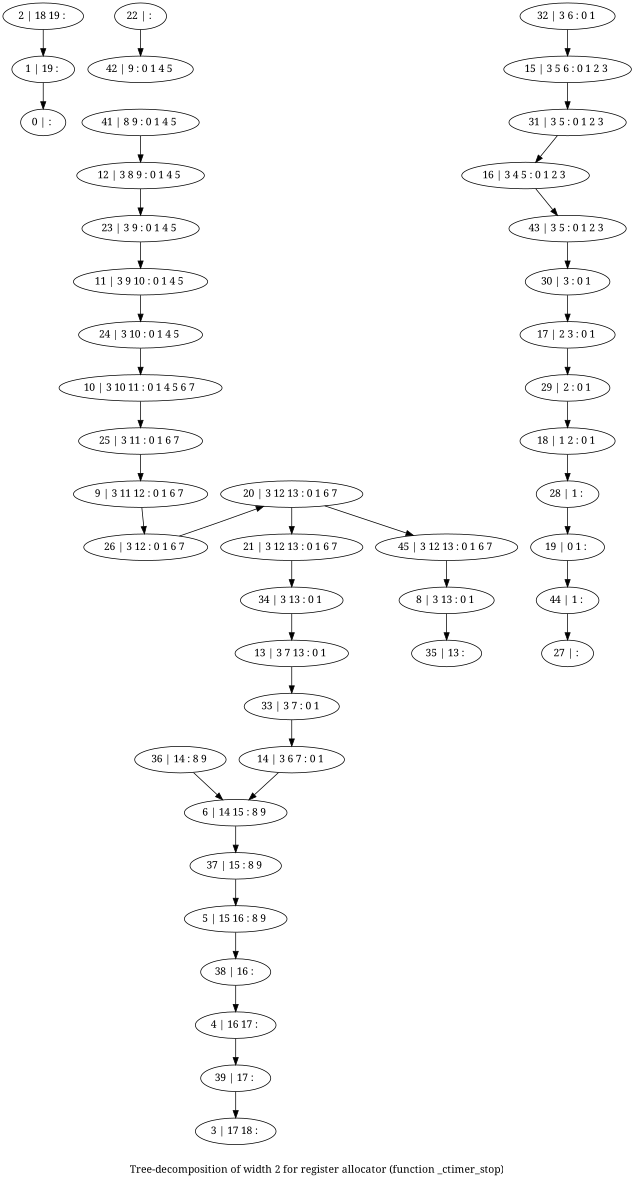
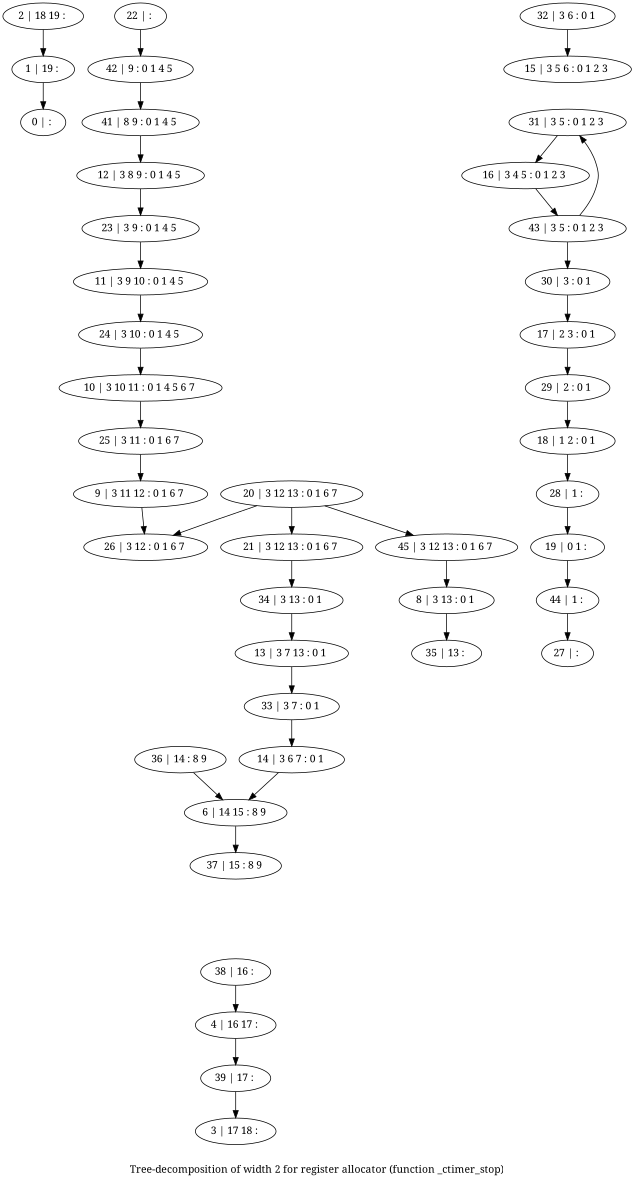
edge "42 | 9 : 0 1 4 5" -> "41 | 8 9 : 0 1 4 5": added
edge "15 | 3 5 6 : 0 1 2 3" -> "31 | 3 5 : 0 1 2 3": now "43 | 3 5 : 0 1 2 3" -> "31 | 3 5 : 0 1 2 3"
edge "26 | 3 12 : 0 1 6 7" -> "20 | 3 12 13 : 0 1 6 7": reversed
node "5 | 15 16 : 8 9": removed
